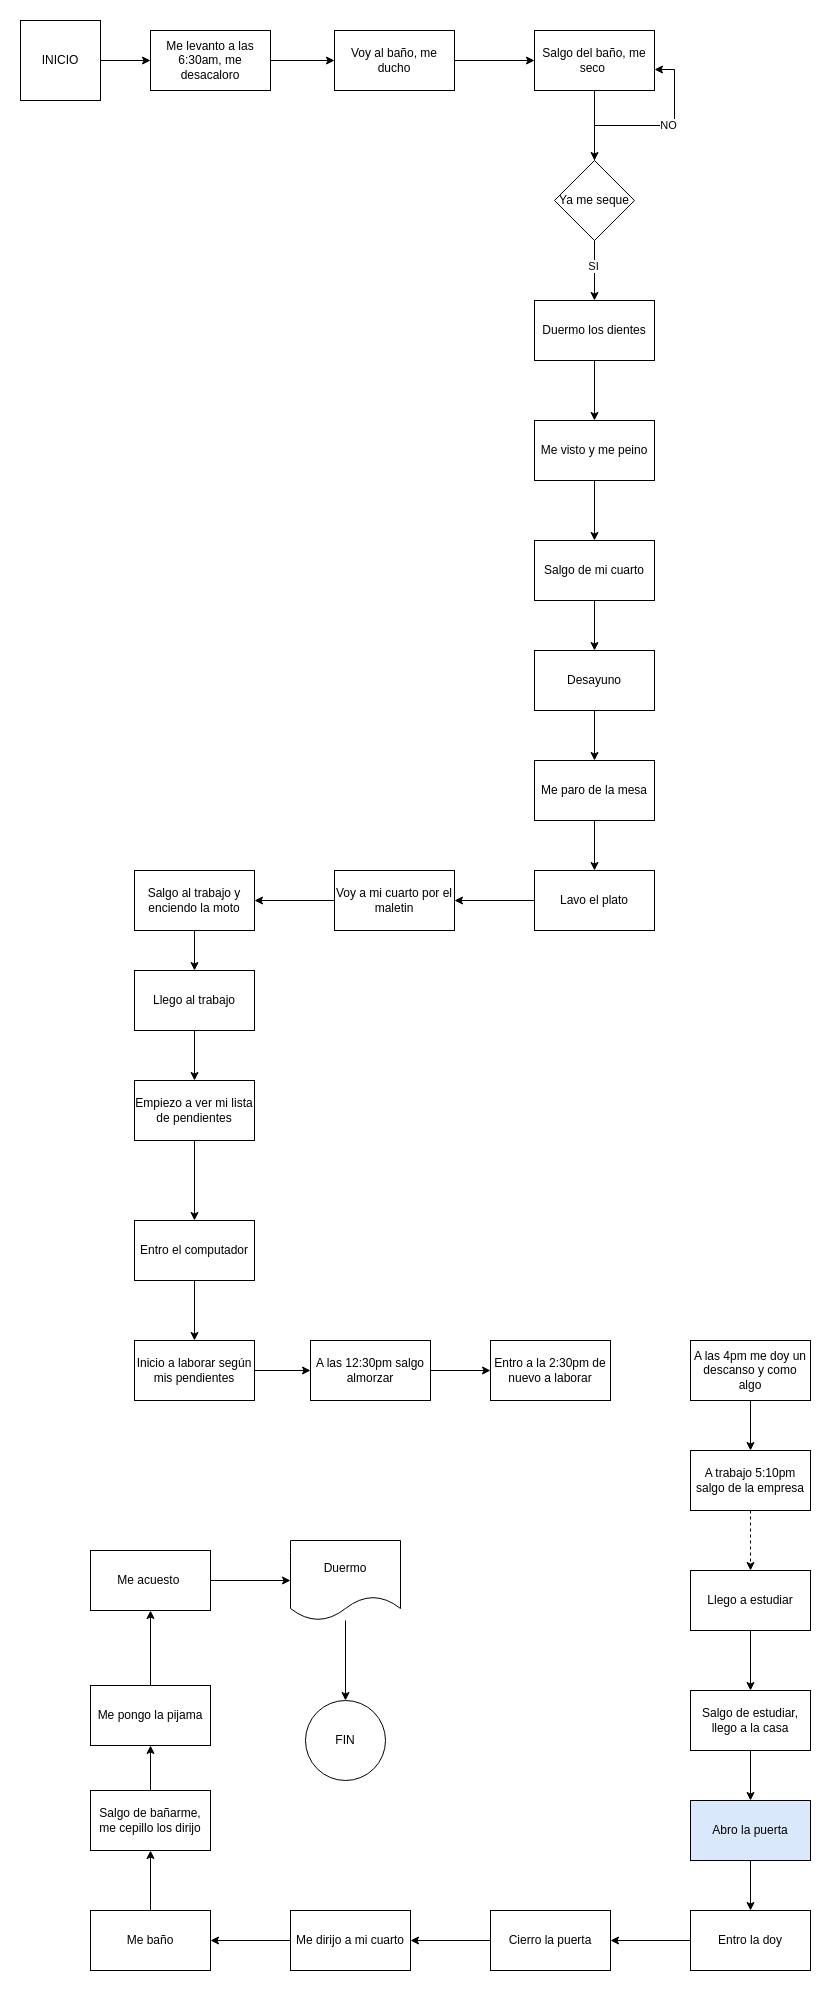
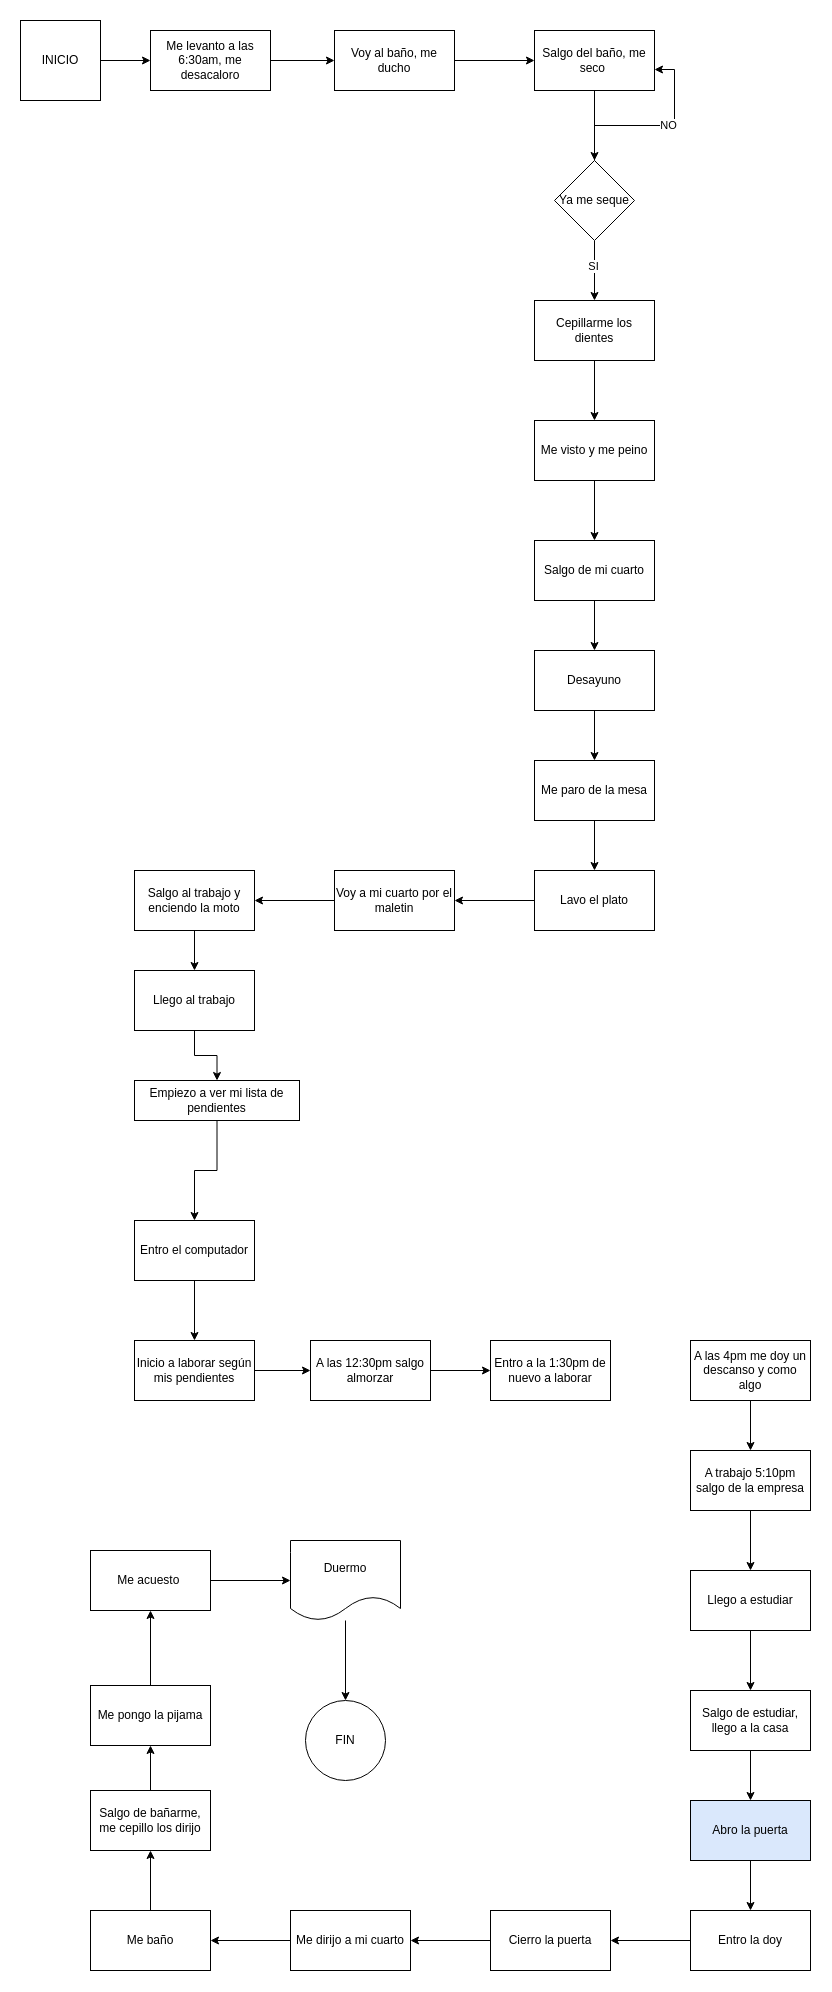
node "Duermo los dientes": label "Duermo los dientes" -> "Cepillarme los dientes"
node "Empiezo a ver mi lista de pendientes": size 120x60 -> 165x40
node "Entro a la 2:30pm de nuevo a laborar": label "Entro a la 2:30pm de nuevo a laborar" -> "Entro a la 1:30pm de nuevo a laborar"
edge "A trabajo 5:10pm salgo de la empresa" -> "Llego a estudiar": style dashed -> solid
